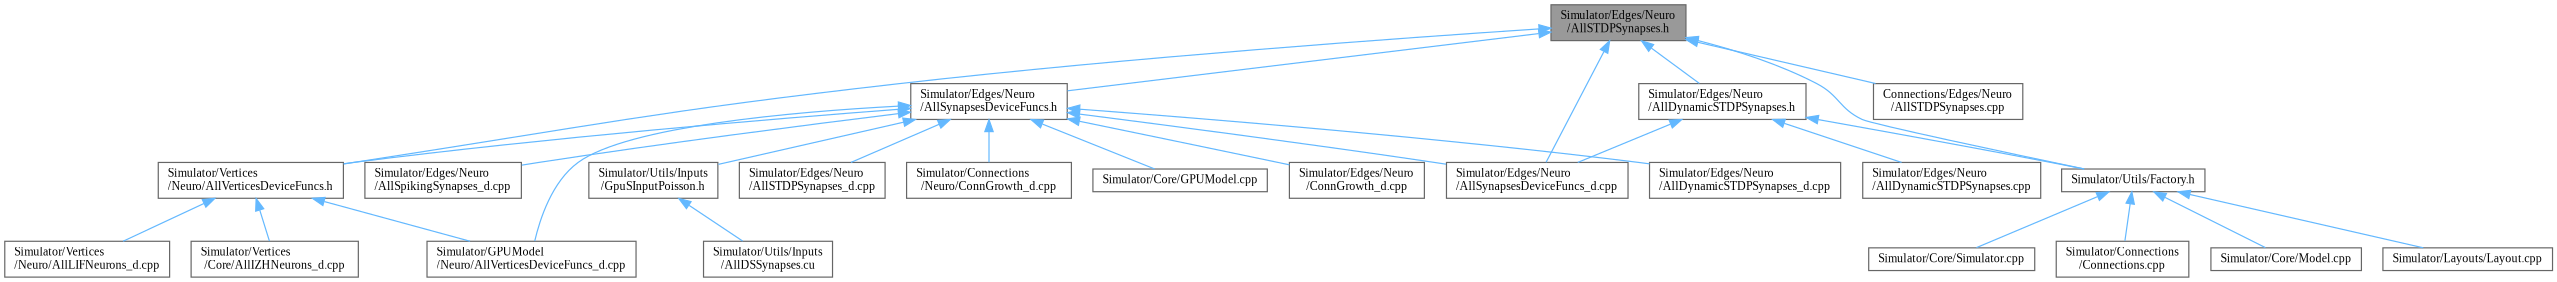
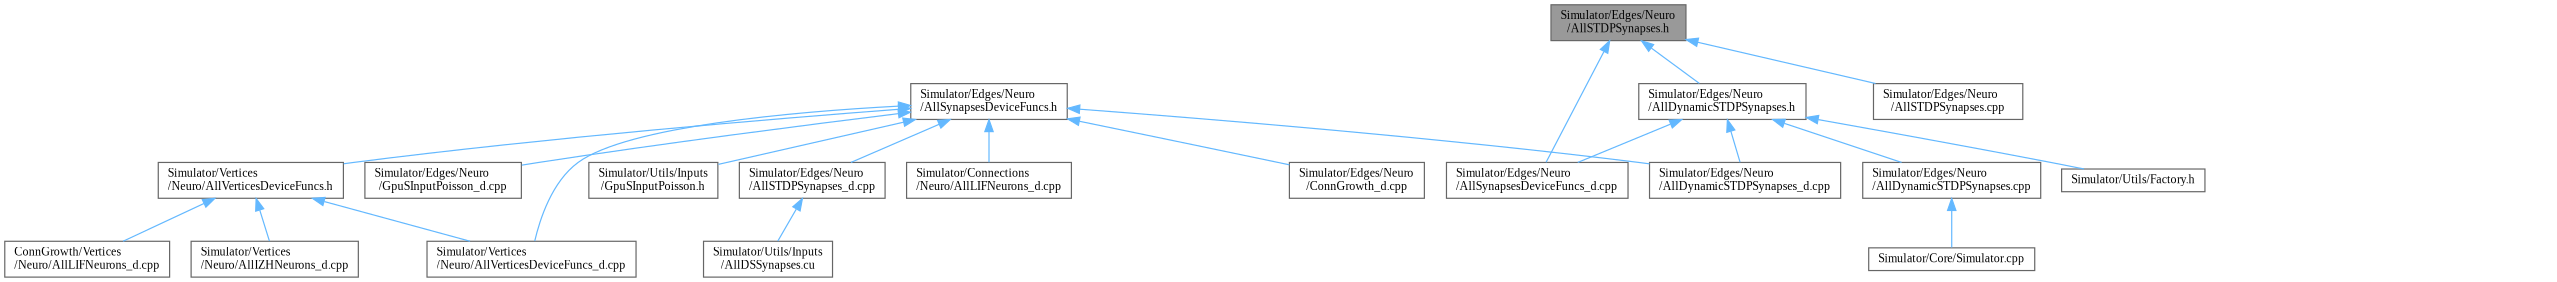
edge "Simulator/Edges/Neuro /AllSynapsesDeviceFuncs.h" -> "Simulator/Edges/Neuro /AllSTDPSynapses.h": removed
edge "Simulator/Vertices /Neuro/AllVerticesDeviceFuncs.h" -> "Simulator/Edges/Neuro /AllSTDPSynapses.h": removed
node "Connections/Edges/Neuro /AllSTDPSynapses.cpp": label "Connections/Edges/Neuro /AllSTDPSynapses.cpp" -> "Simulator/Edges/Neuro /AllSTDPSynapses.cpp"
edge "Simulator/Utils/Factory.h" -> "Simulator/Edges/Neuro /AllSTDPSynapses.h": removed
edge "Simulator/Edges/Neuro /AllSynapsesDeviceFuncs_d.cpp" -> "Simulator/Edges/Neuro /AllSynapsesDeviceFuncs.h": removed
edge "Simulator/Edges/Neuro /AllDynamicSTDPSynapses_d.cpp" -> "Simulator/Edges/Neuro /AllDynamicSTDPSynapses.h": added
node "Simulator/Edges/Neuro /AllSpikingSynapses_d.cpp": label "Simulator/Edges/Neuro /AllSpikingSynapses_d.cpp" -> "Simulator/Edges/Neuro /GpuSInputPoisson_d.cpp"
node "Simulator/Connections /Neuro/ConnGrowth_d.cpp": label "Simulator/Connections /Neuro/ConnGrowth_d.cpp" -> "Simulator/Connections /Neuro/AllLIFNeurons_d.cpp"
node "Simulator/Core/GPUModel.cpp": removed
edge "Simulator/Core/Simulator.cpp" -> "Simulator/Utils/Factory.h": now "Simulator/Core/Simulator.cpp" -> "Simulator/Edges/Neuro /AllDynamicSTDPSynapses.cpp"
edge "Simulator/Utils/Inputs /AllDSSynapses.cu" -> "Simulator/Utils/Inputs /GpuSInputPoisson.h": now "Simulator/Utils/Inputs /AllDSSynapses.cu" -> "Simulator/Edges/Neuro /AllSTDPSynapses_d.cpp"
node "Simulator/Vertices /Neuro/AllLIFNeurons_d.cpp": label "Simulator/Vertices /Neuro/AllLIFNeurons_d.cpp" -> "ConnGrowth/Vertices /Neuro/AllLIFNeurons_d.cpp"
node "Simulator/Vertices /Core/AllIZHNeurons_d.cpp": label "Simulator/Vertices /Core/AllIZHNeurons_d.cpp" -> "Simulator/Vertices /Neuro/AllIZHNeurons_d.cpp"
node "Simulator/GPUModel /Neuro/AllVerticesDeviceFuncs_d.cpp": label "Simulator/GPUModel /Neuro/AllVerticesDeviceFuncs_d.cpp" -> "Simulator/Vertices /Neuro/AllVerticesDeviceFuncs_d.cpp"
node "Simulator/Connections /Connections.cpp": removed
node "Simulator/Core/Model.cpp": removed
node "Simulator/Layouts/Layout.cpp": removed
